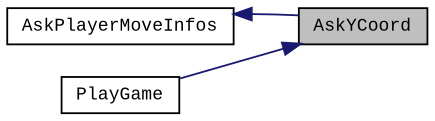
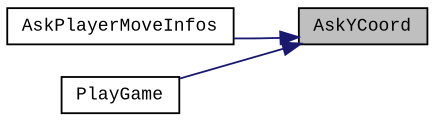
edge "AskYCoord" -> "AskPlayerMoveInfos": reversed
